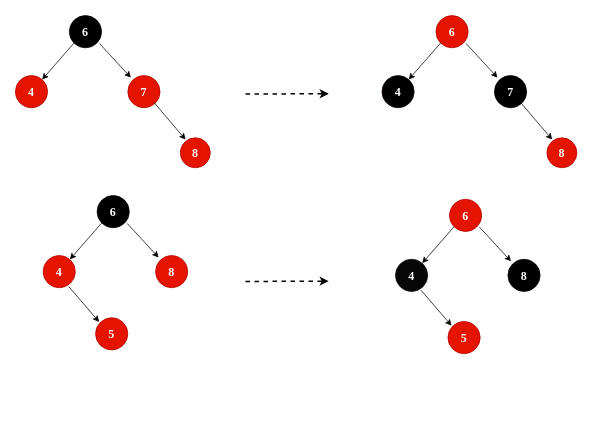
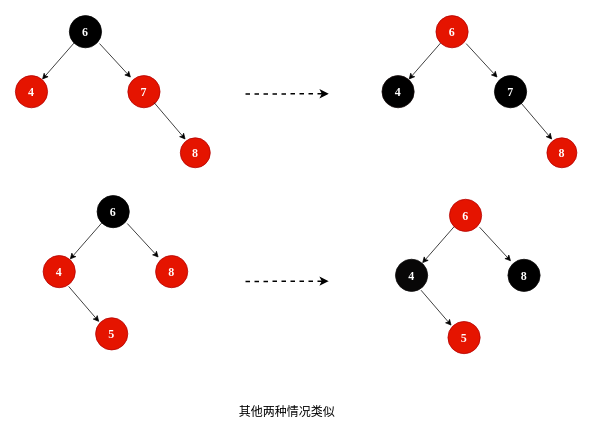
node "其他两种情况类似": added
